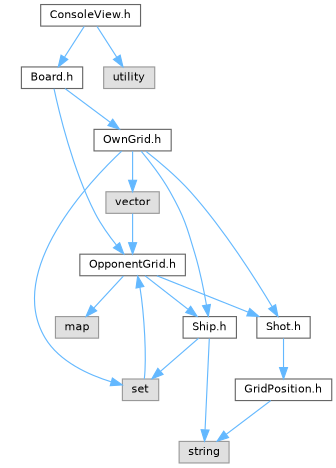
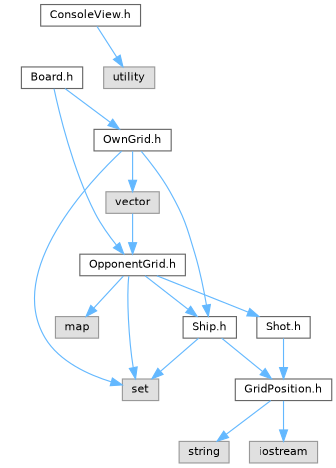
edge "ConsoleView.h" -> "Board.h": removed
edge "OwnGrid.h" -> "Shot.h": removed
edge "set" -> "OpponentGrid.h": reversed
edge "Ship.h" -> "string": now "Ship.h" -> "GridPosition.h"
node "iostream": added
